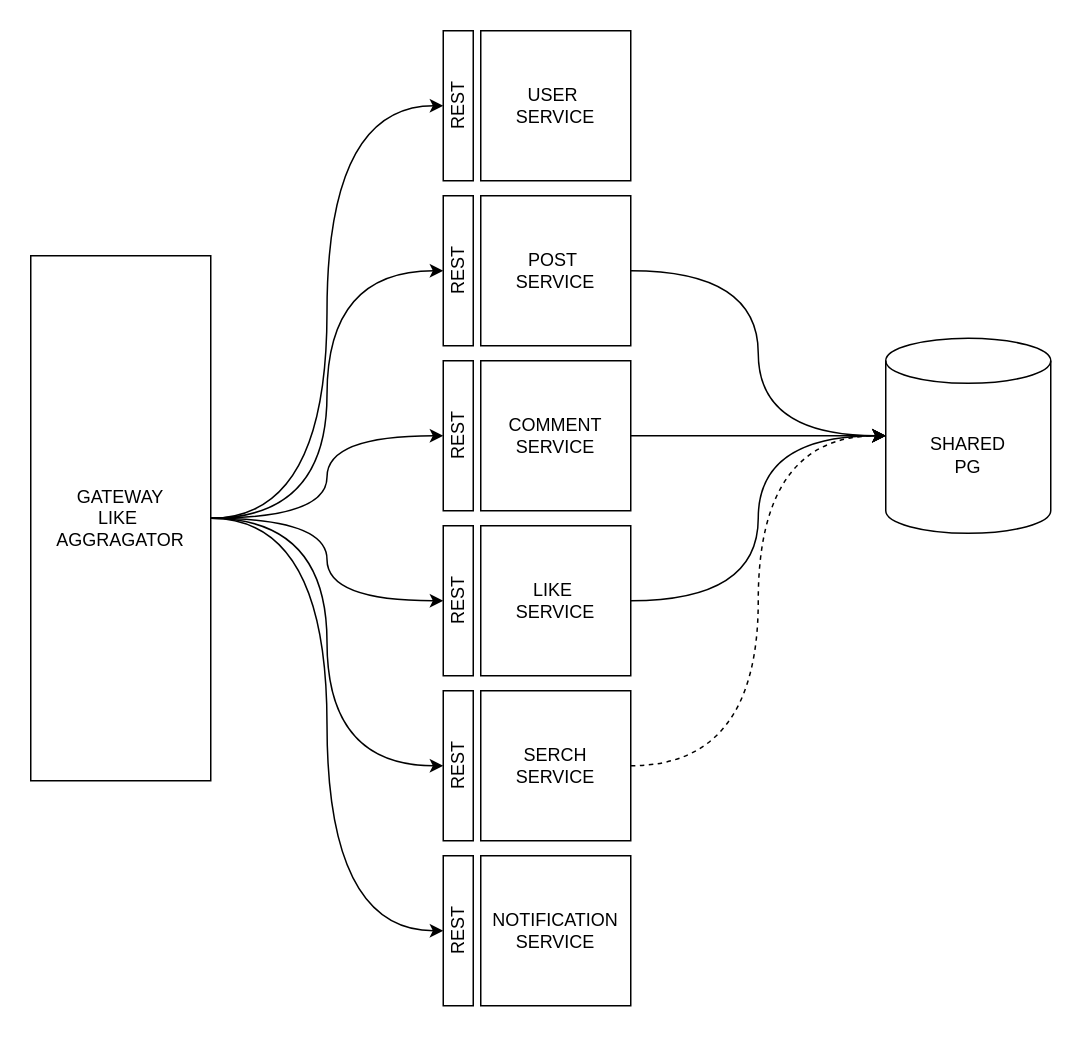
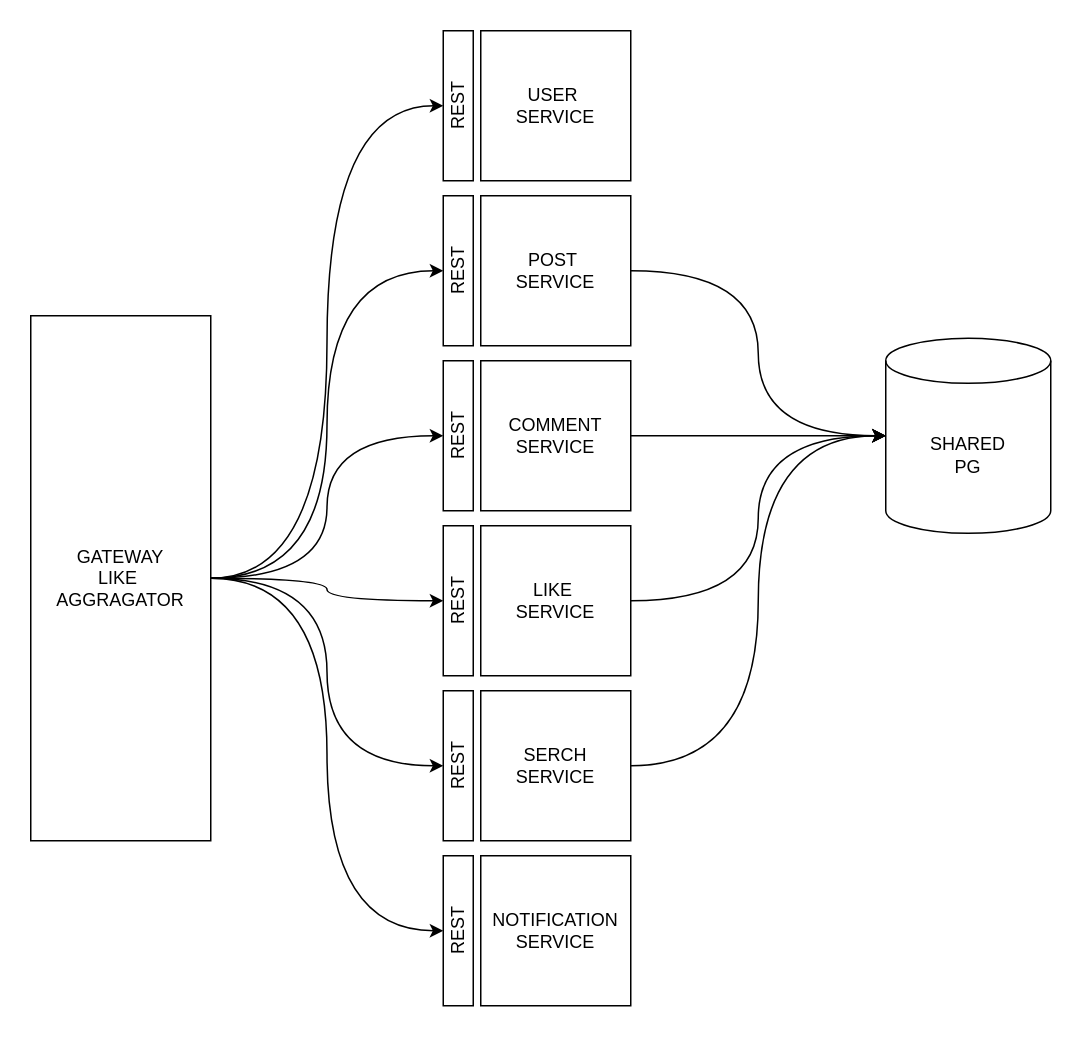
node "GATEWAY LIKE AGGRAGATOR": moved (121, 518) -> (121, 578)
edge "SERCH SERVICE" -> "SHARED PG": style dashed -> solid
